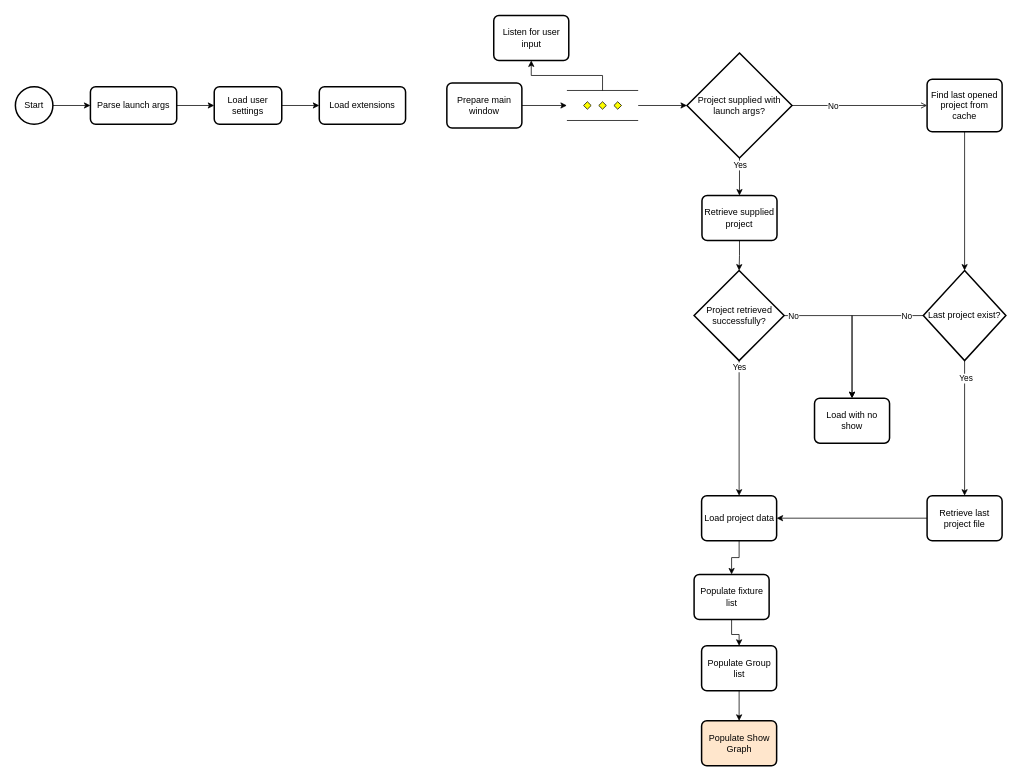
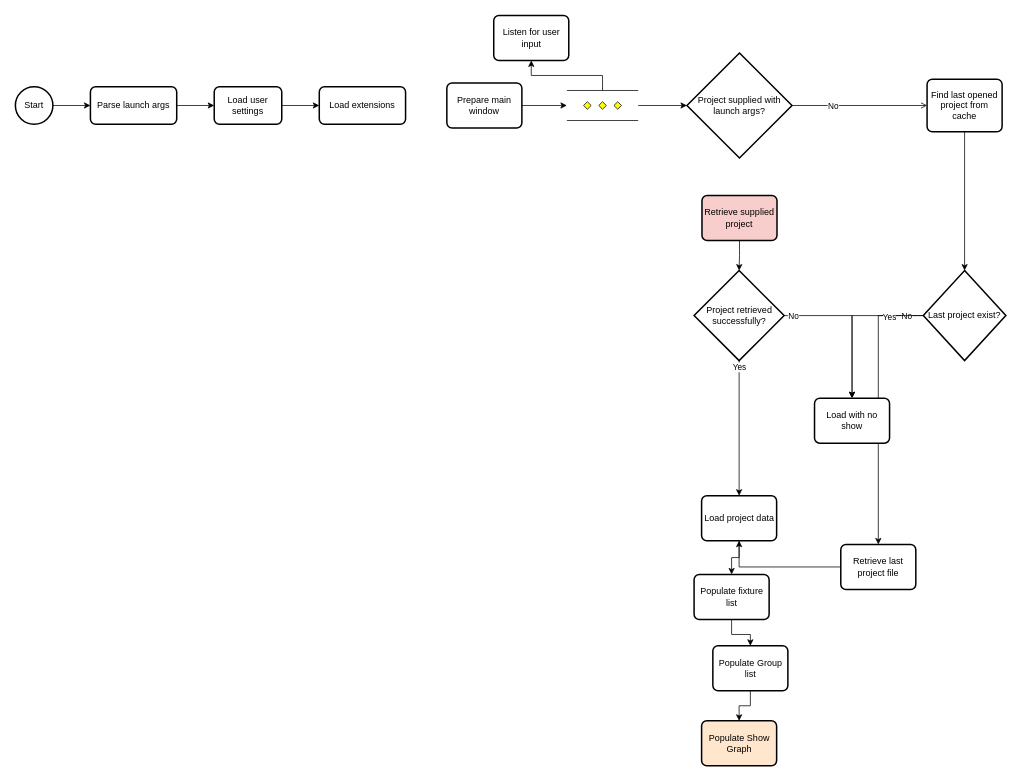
edge "Project supplied with launch args?" -> "Retrieve supplied project": removed, label "Yes"
node "Retrieve supplied project": fillcolor #ffffff -> #f8cecc
node "Retrieve last project file": moved (964, 518) -> (878, 567)
node "Populate Group list": moved (739, 668) -> (750, 668)
